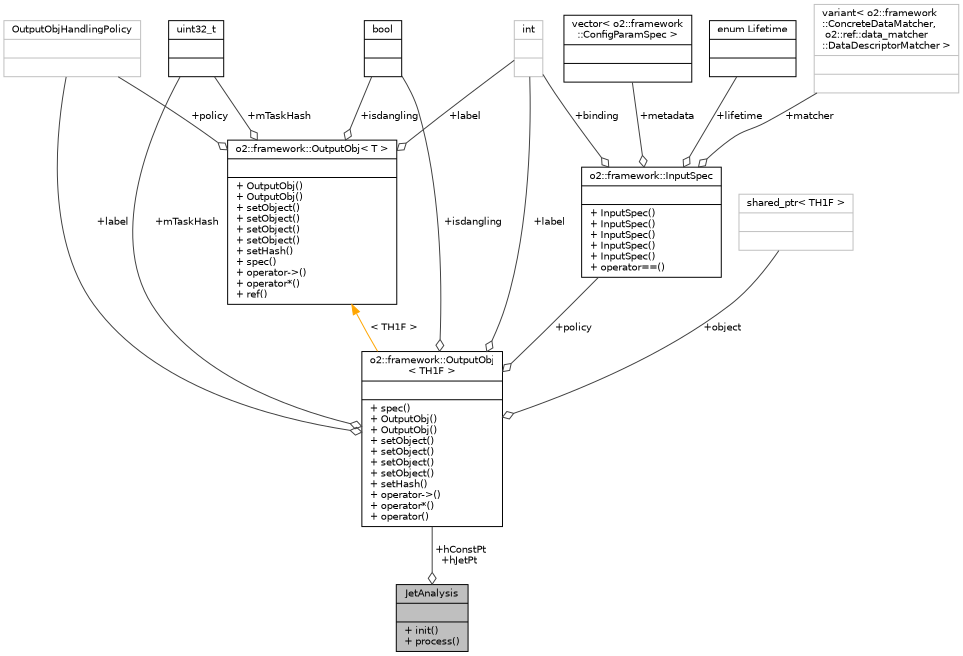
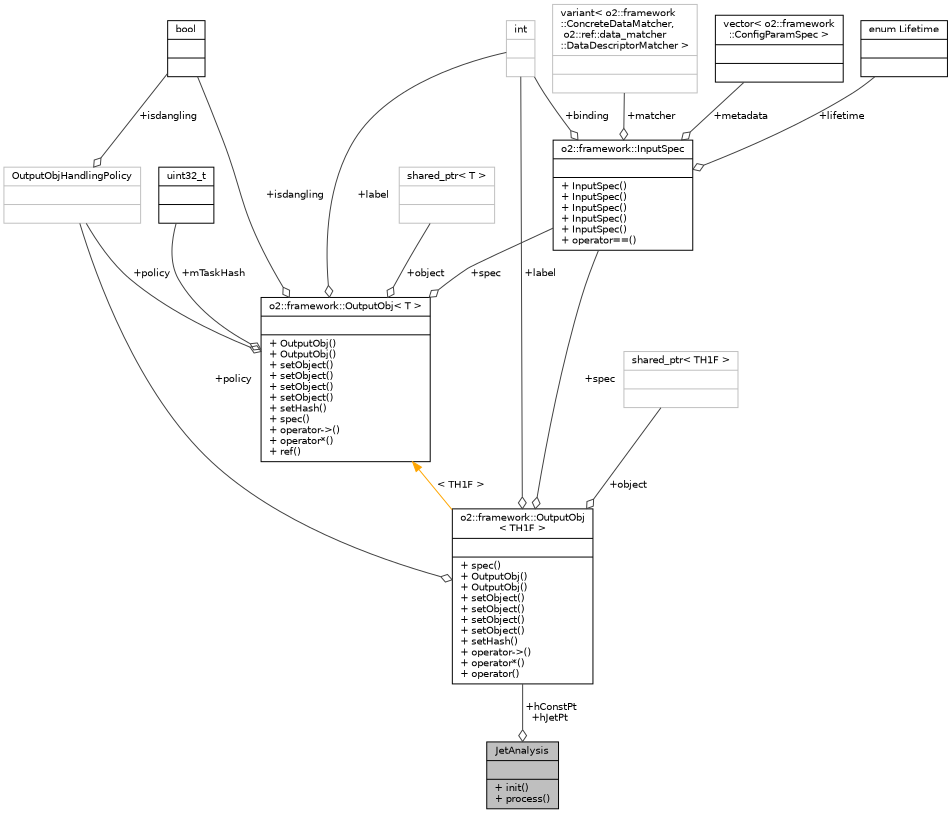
node "shared_ptr< T >": added
edge "bool" -> "o2::framework::OutputObj": now "bool" -> "OutputObjHandlingPolicy"
edge "OutputObjHandlingPolicy" -> "o2::framework::OutputObj": label " +label" -> " +policy"
edge "o2::framework::InputSpec" -> "o2::framework::OutputObj< T >": added, label "+spec"
edge "uint32_t" -> "o2::framework::OutputObj": removed, label "+mTaskHash"
edge "o2::framework::InputSpec" -> "o2::framework::OutputObj": label " +policy" -> " +spec"
